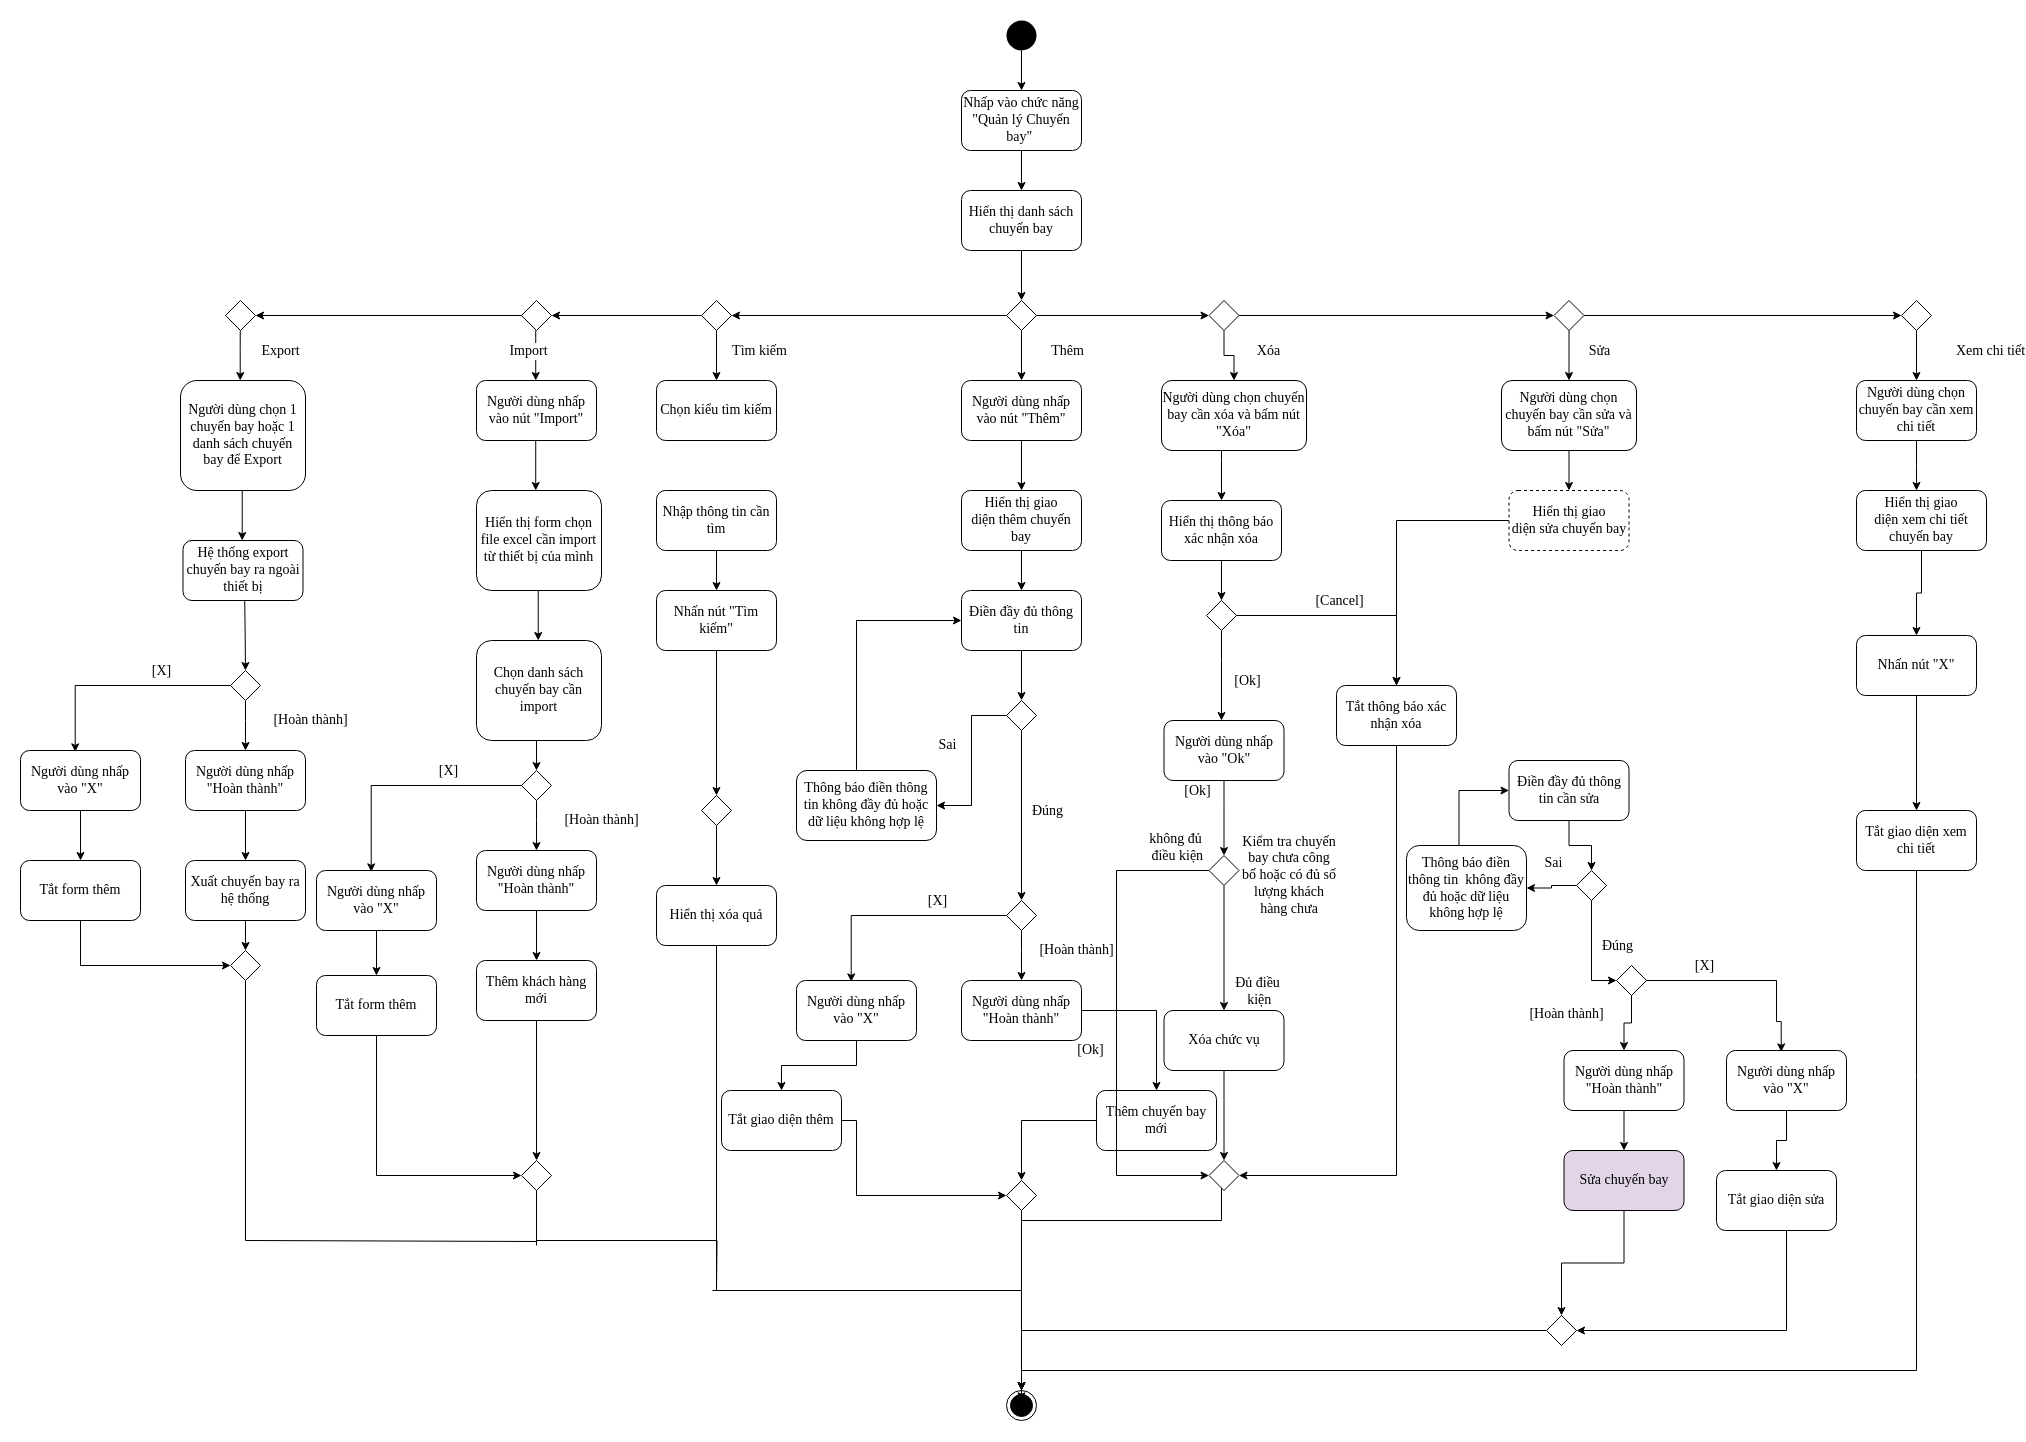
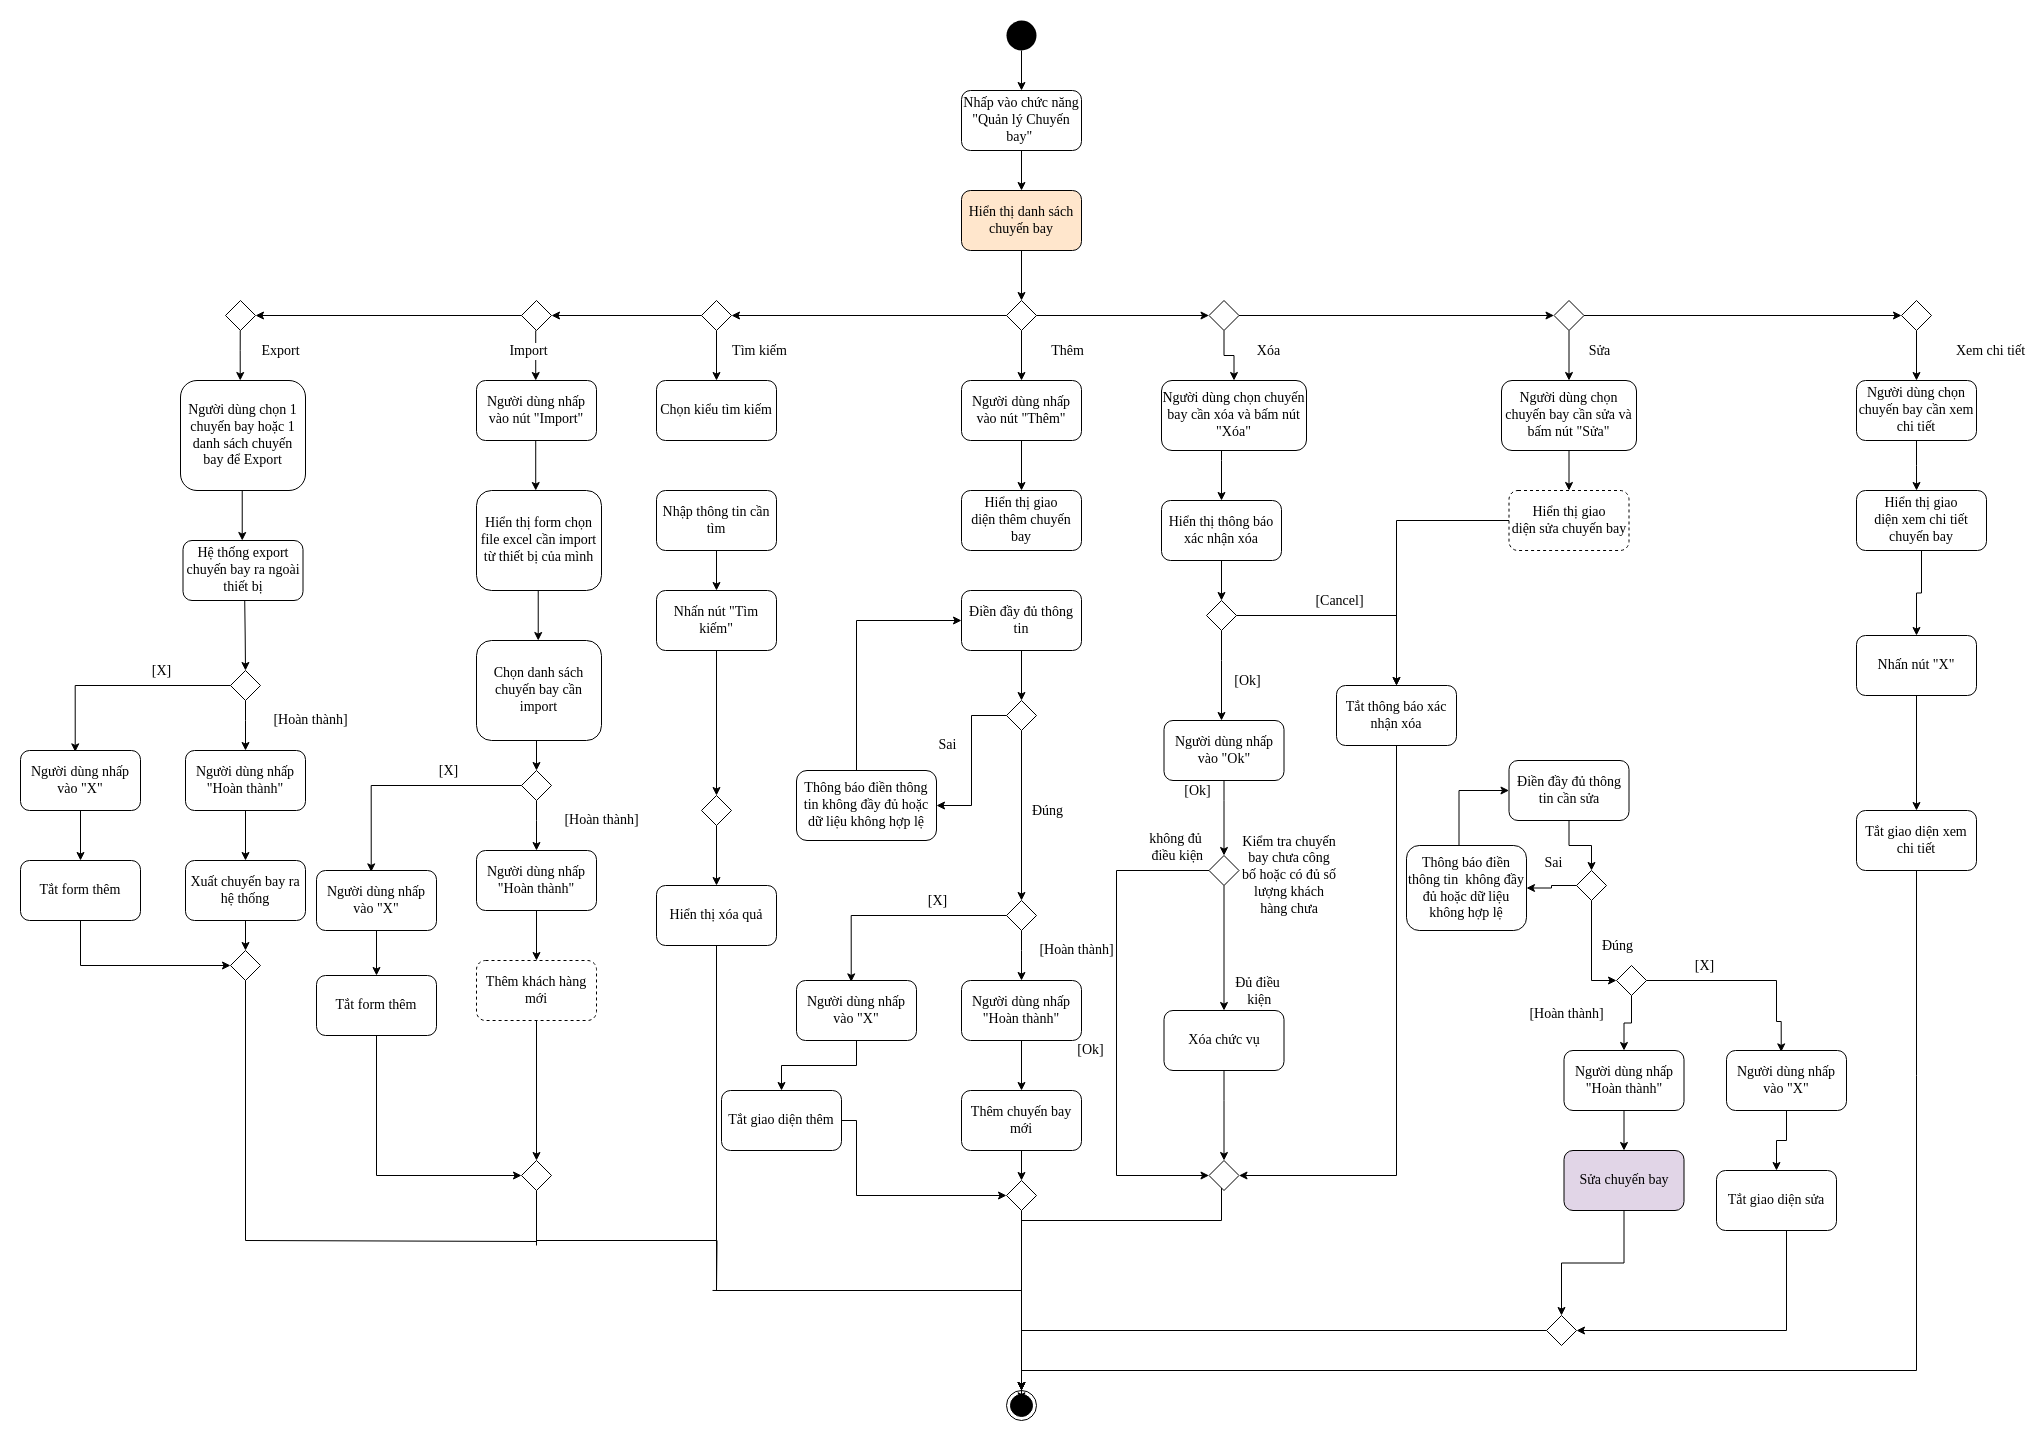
node "Hiển thị danh sách chuyến bay": fillcolor #ffffff -> #ffe6cc
edge "Hiển thị giao diện thêm chuyến bay" -> "Điền đầy đủ thông tin": removed
node "Thêm khách hàng mới": style solid -> dashed
node "Thêm chuyến bay mới": moved (1157, 1121) -> (1022, 1121)
